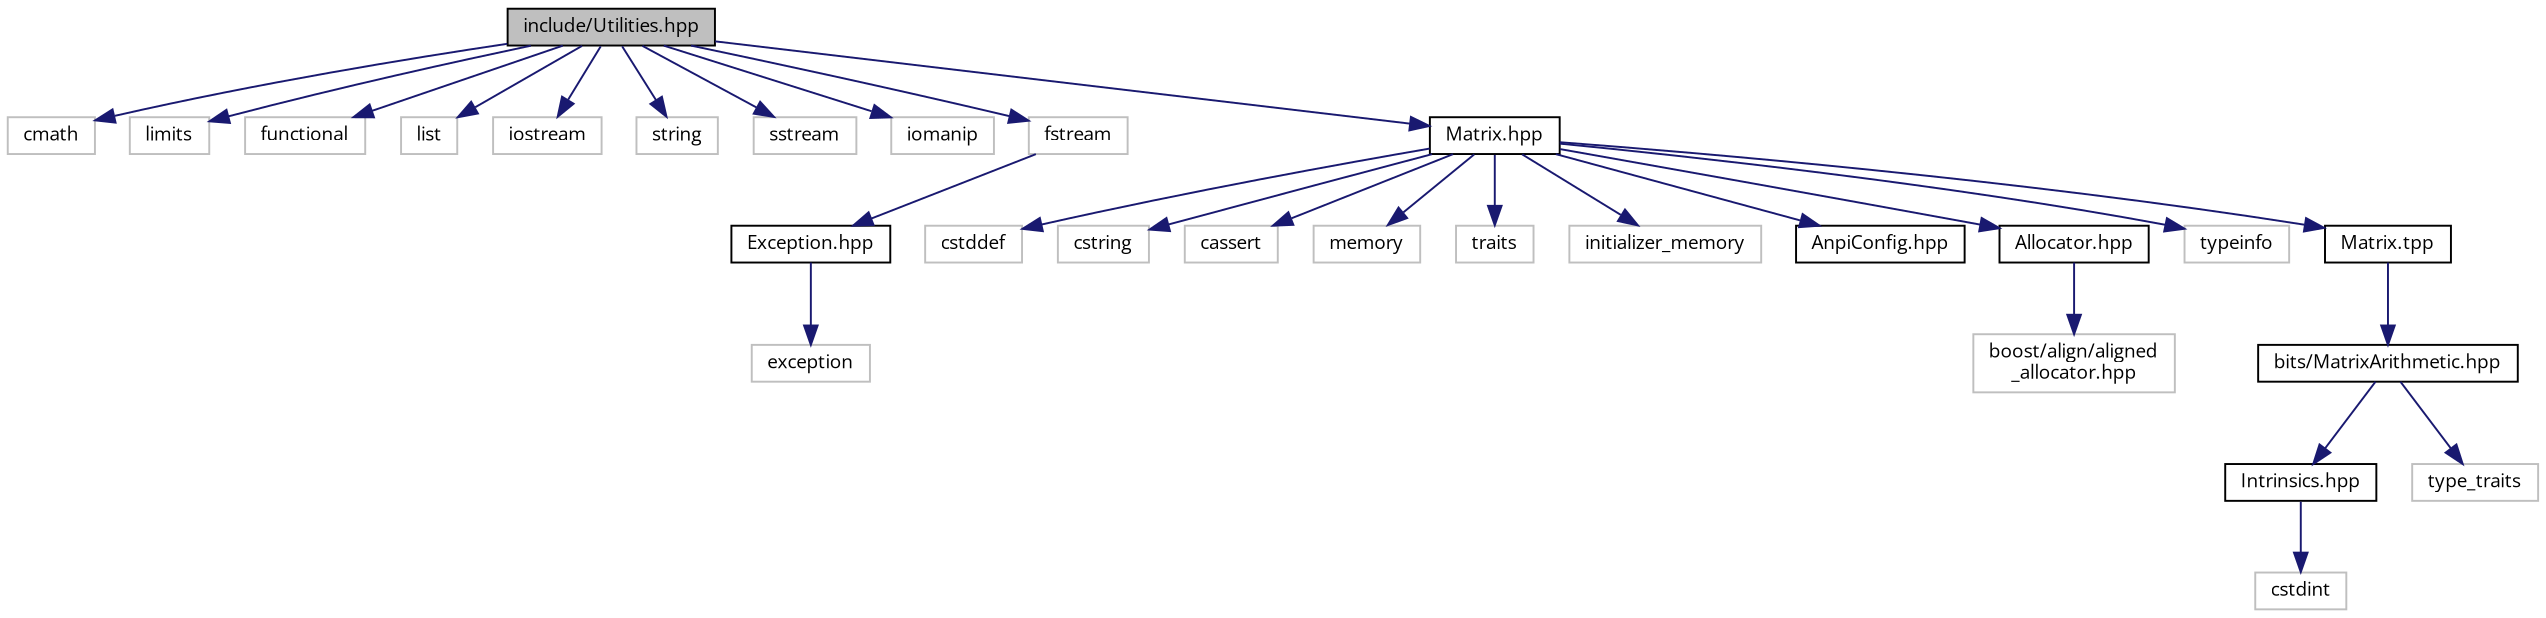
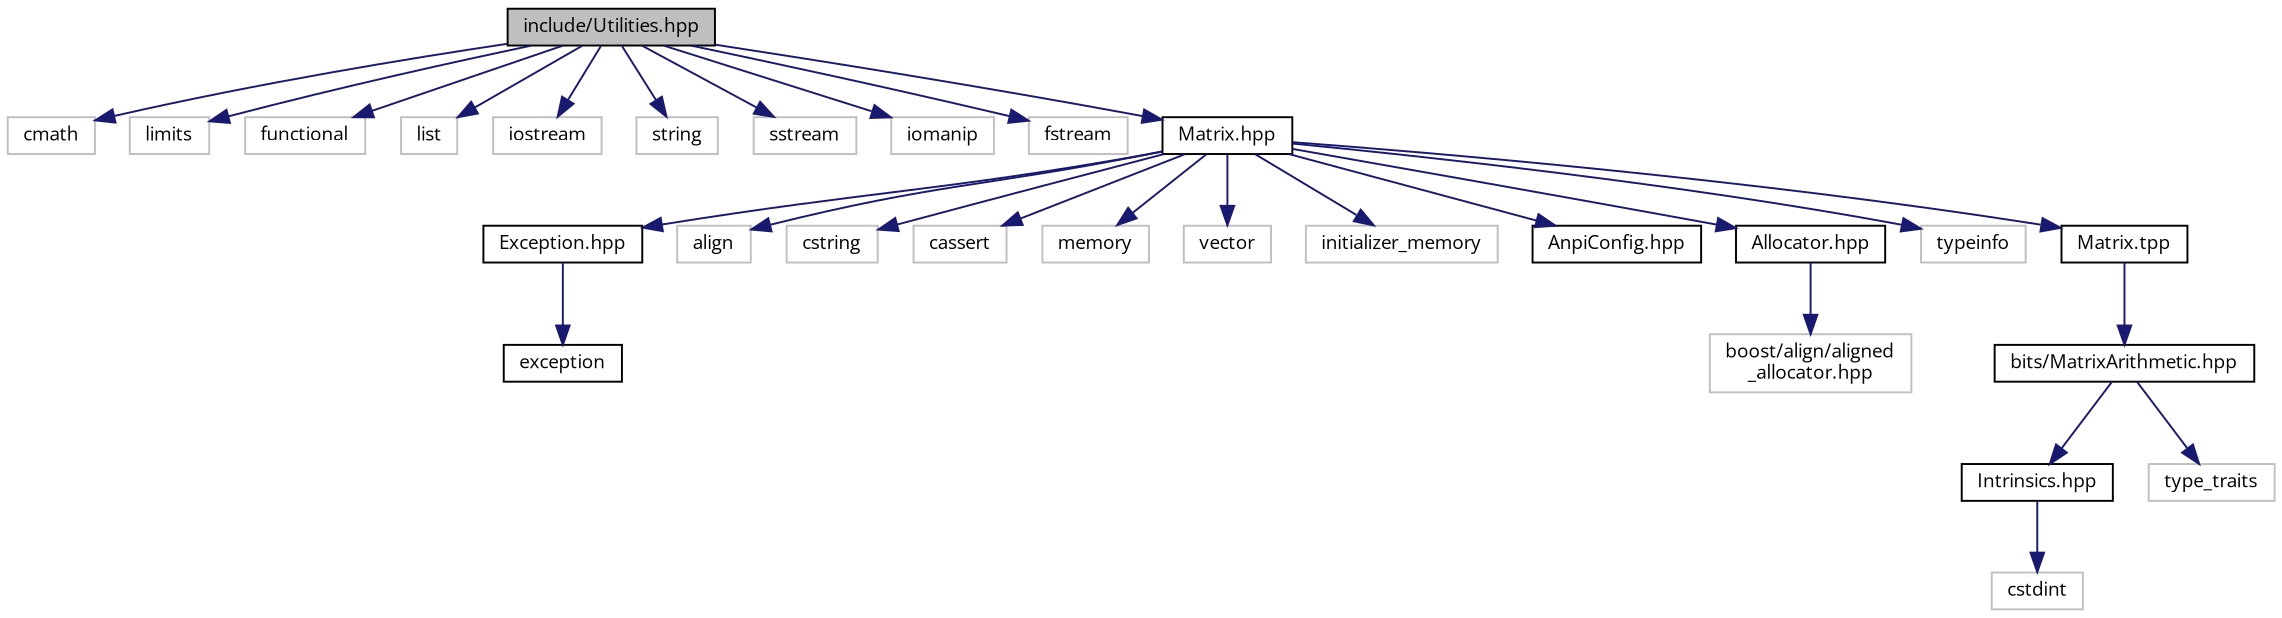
edge "fstream" -> "Exception.hpp": now "Matrix.hpp" -> "Exception.hpp"
node "cstddef": label "cstddef" -> "align"
node "traits": label "traits" -> "vector"
node "exception": color grey75 -> black
